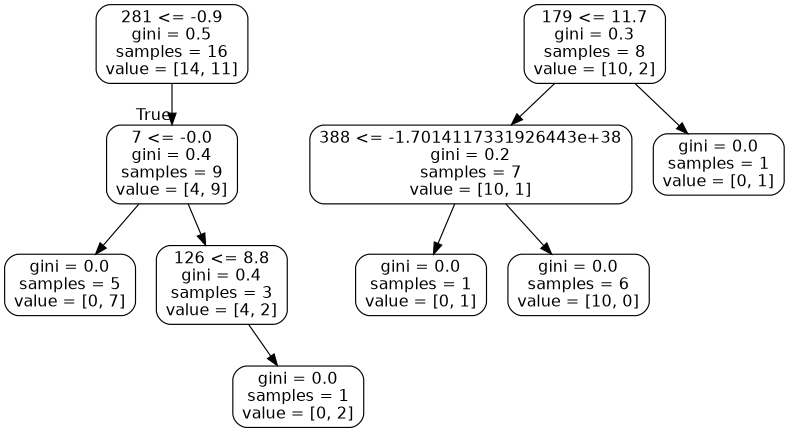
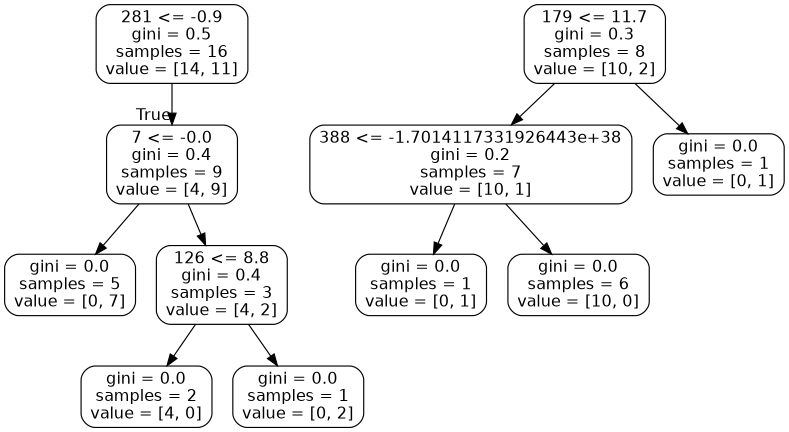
node "gini = 0.0 samples = 2 value = [4, 0]": added
